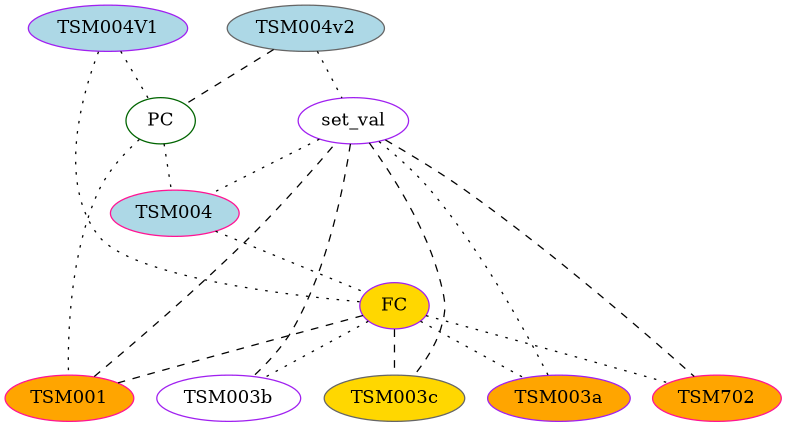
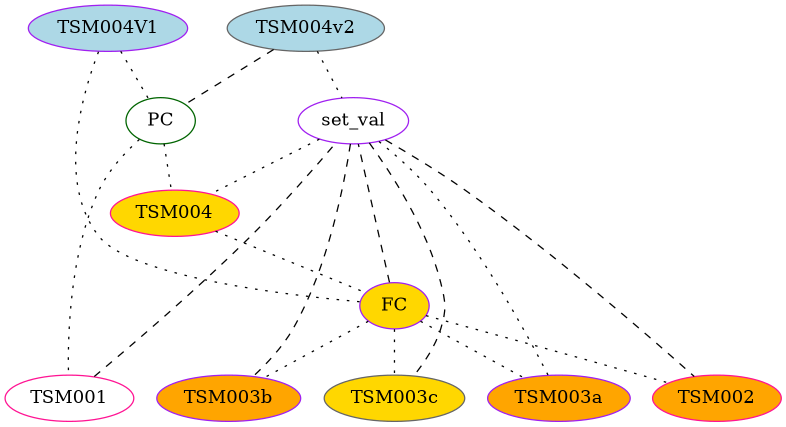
node "TSM004": fillcolor lightblue -> gold
edge "FC" -- "TSM001": now "FC" -- "set_val"
edge "FC" -- "TSM003c": style dashed -> dotted
node "TSM001": fillcolor orange -> white
node "TSM003b": fillcolor white -> orange
node "TSM702": label "TSM702" -> "TSM002"
